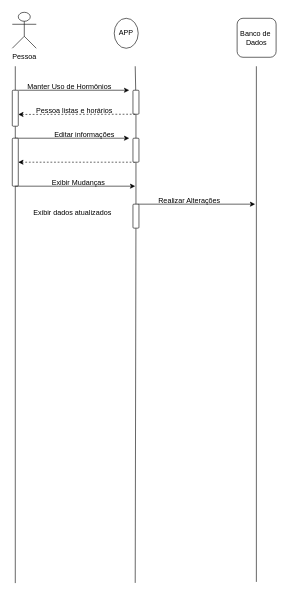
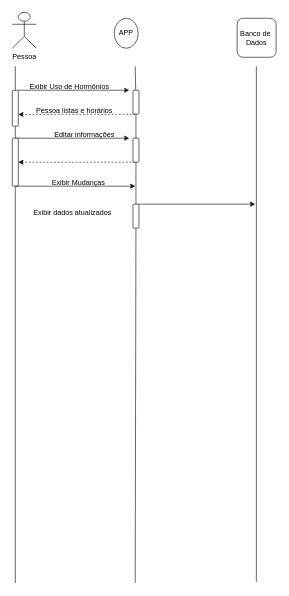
node "Manter Uso de Hormônios": label "Manter Uso de Hormônios" -> "Exibir Uso de Hormônios"
node "Realizar Alterações": removed
